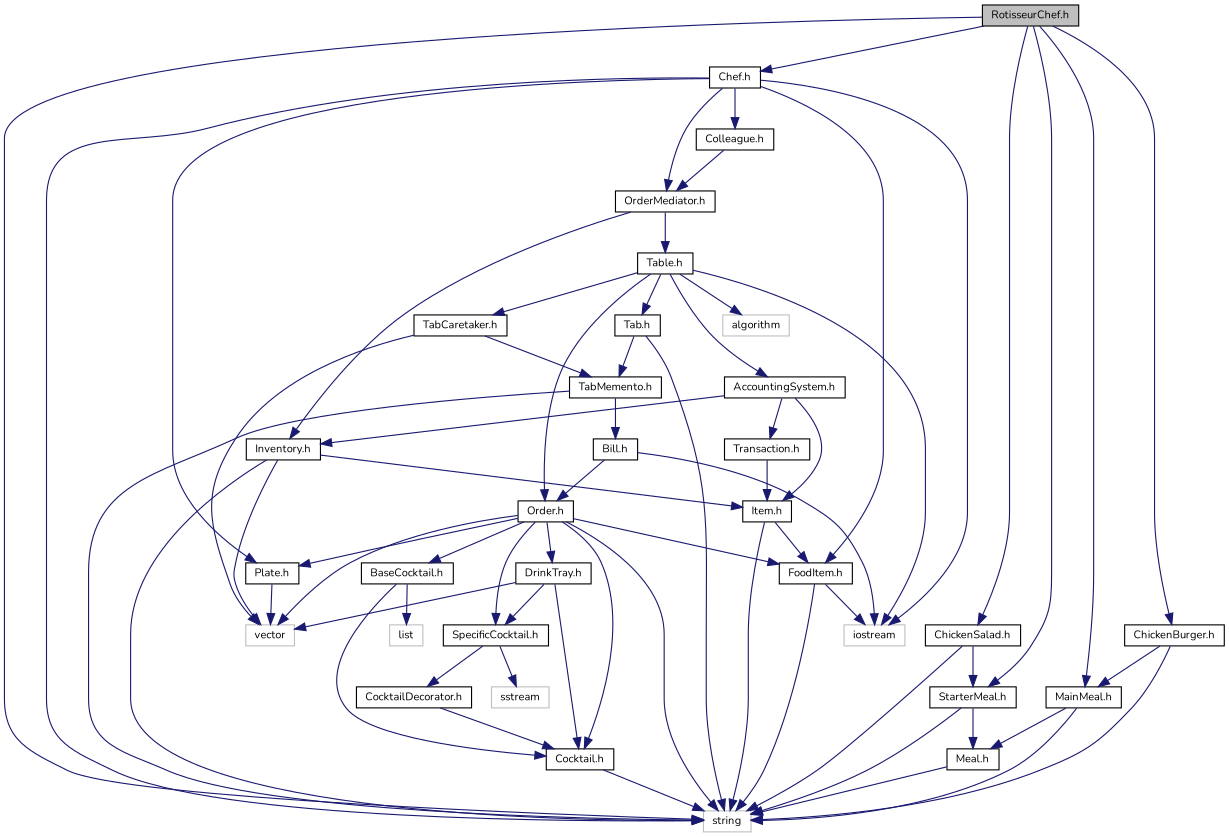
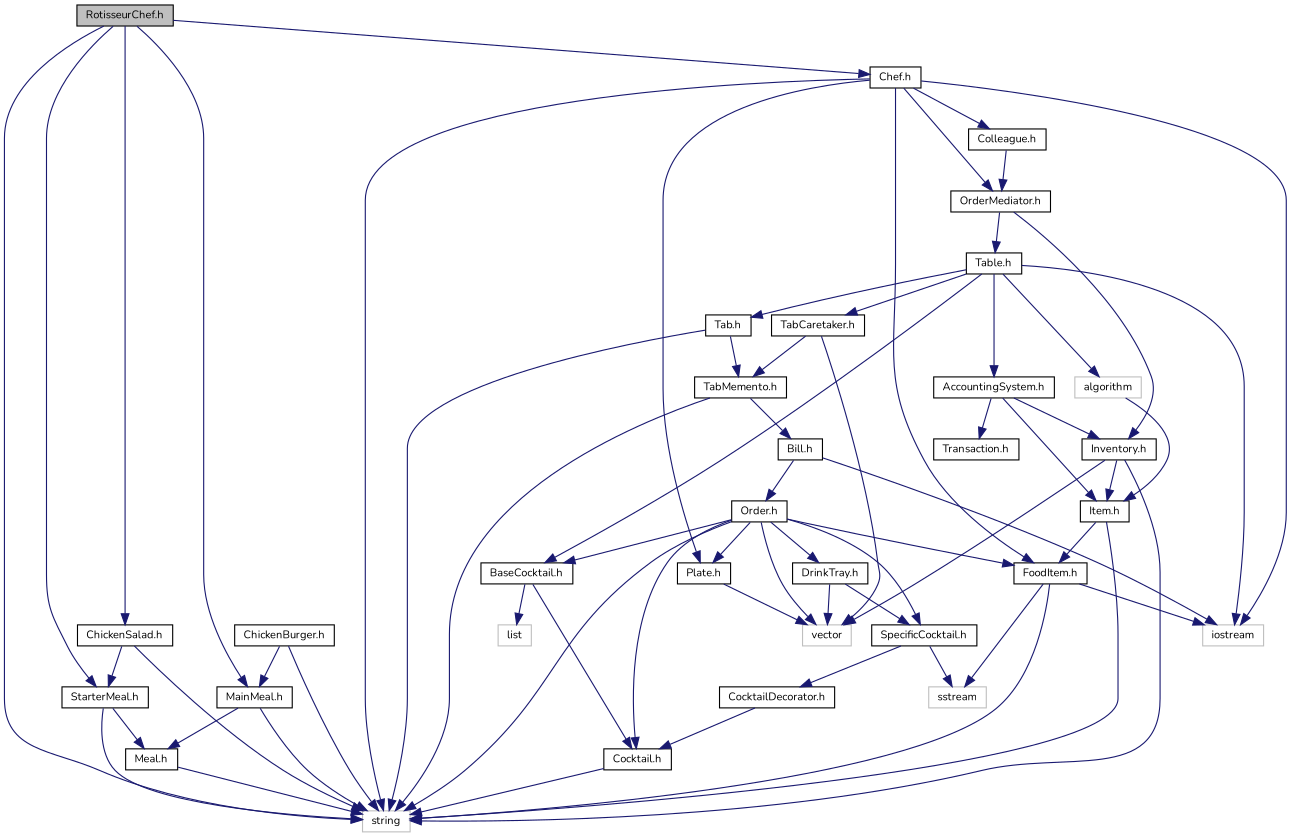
edge "RotisseurChef.h" -> "ChickenBurger.h": removed
edge "Table.h" -> "Order.h": now "Table.h" -> "BaseCocktail.h"
edge "Transaction.h" -> "Item.h": now "algorithm" -> "Item.h"
edge "FoodItem.h" -> "sstream": added
edge "DrinkTray.h" -> "Cocktail.h": removed
